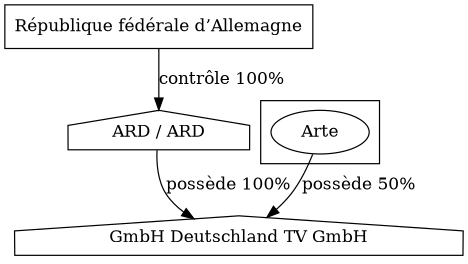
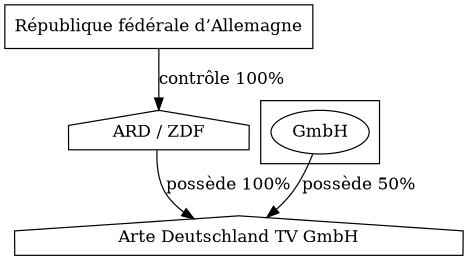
node "ARD / ARD": label "ARD / ARD" -> "ARD / ZDF"
node "Arte": label "Arte" -> "GmbH"
node "GmbH Deutschland TV GmbH": label "GmbH Deutschland TV GmbH" -> "Arte Deutschland TV GmbH"
